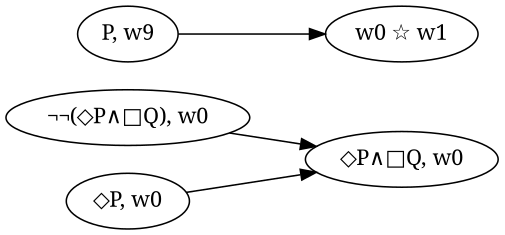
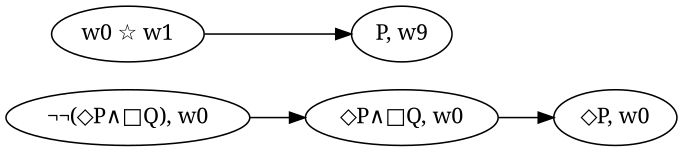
edge "P, w9" -> "w0 ☆ w1": reversed
edge "◇P, w0" -> "◇P∧□Q, w0": reversed
